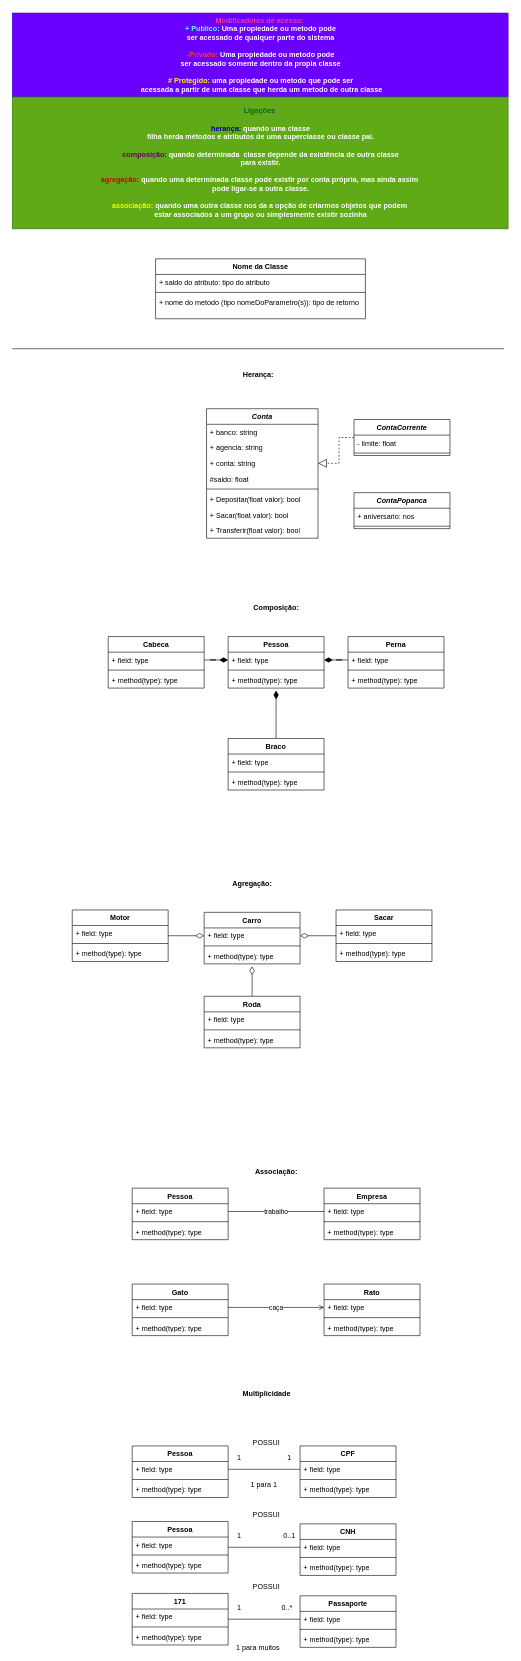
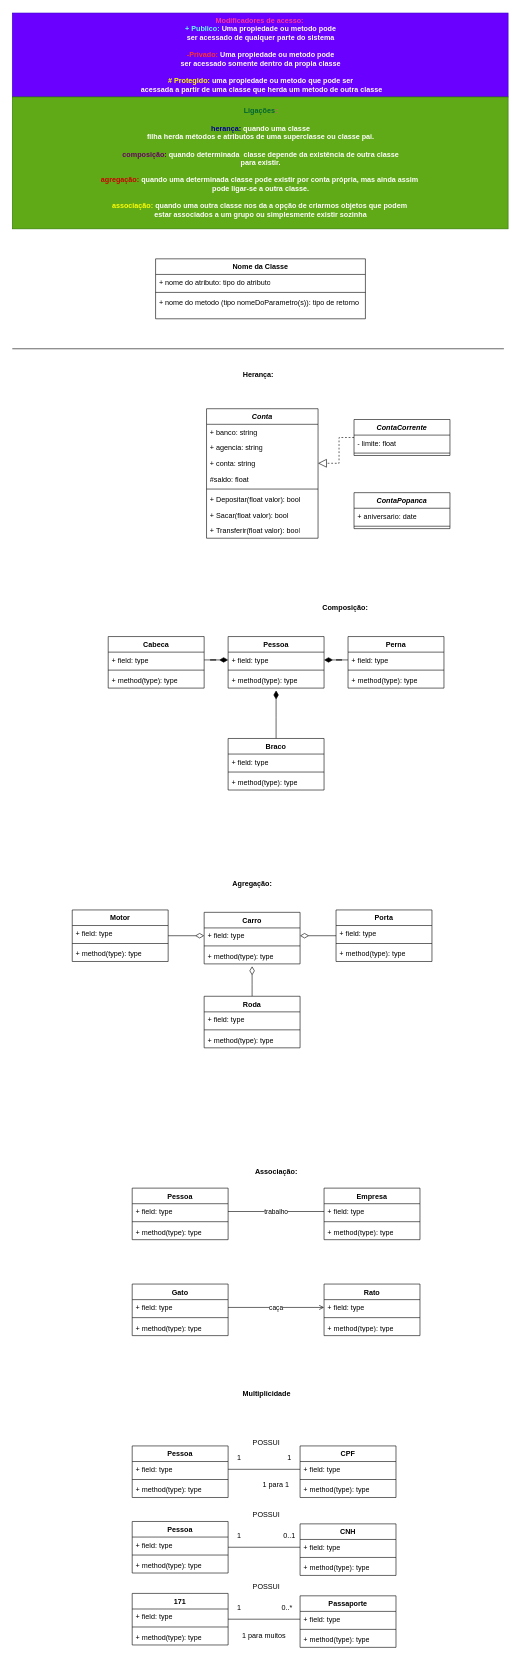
node "+ saldo do atributo: tipo do atributo": label "+ saldo do atributo: tipo do atributo" -> "+ nome do atributo: tipo do atributo"
node "+ aniversario: nos": label "+ aniversario: nos" -> "+ aniversario: date"
node "Composição:": moved (276, 608) -> (345, 608)
node "Sacar": label "Sacar" -> "Porta"
node "1 para 1": moved (264, 1485) -> (276, 1485)
node "1 para muitos": moved (258, 1649) -> (264, 1637)
